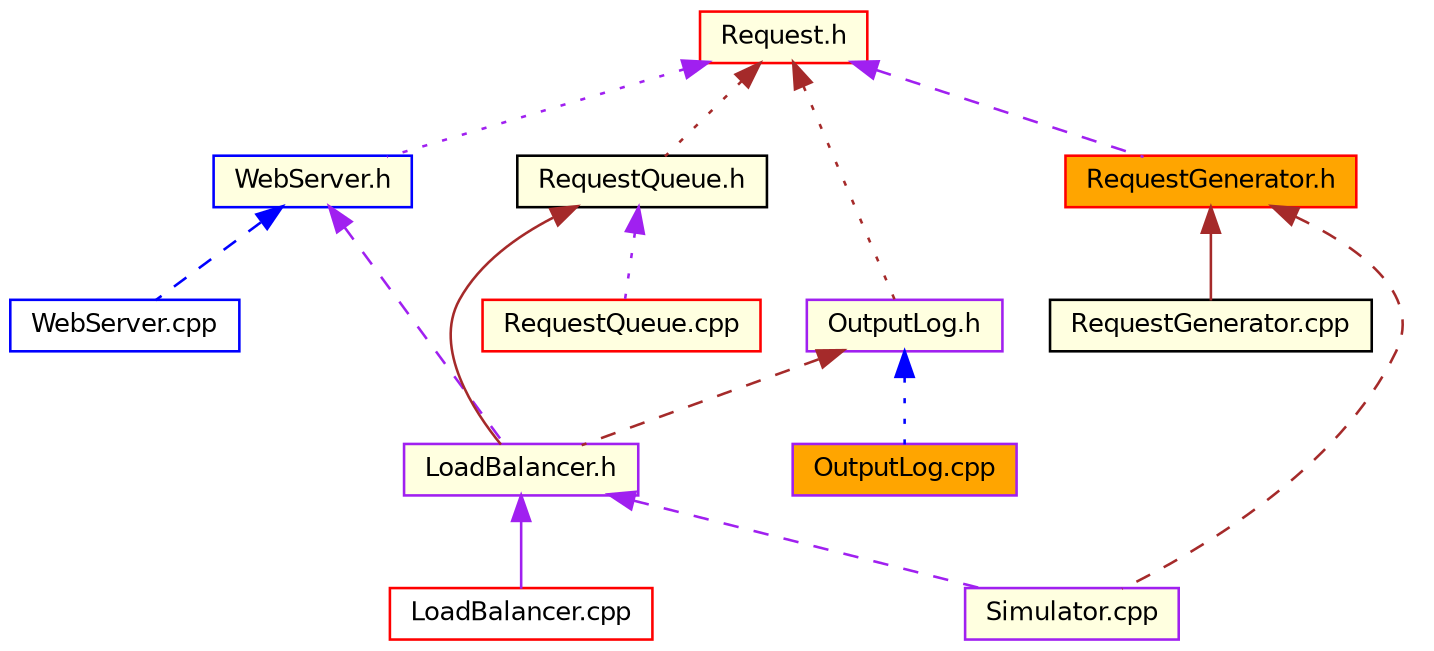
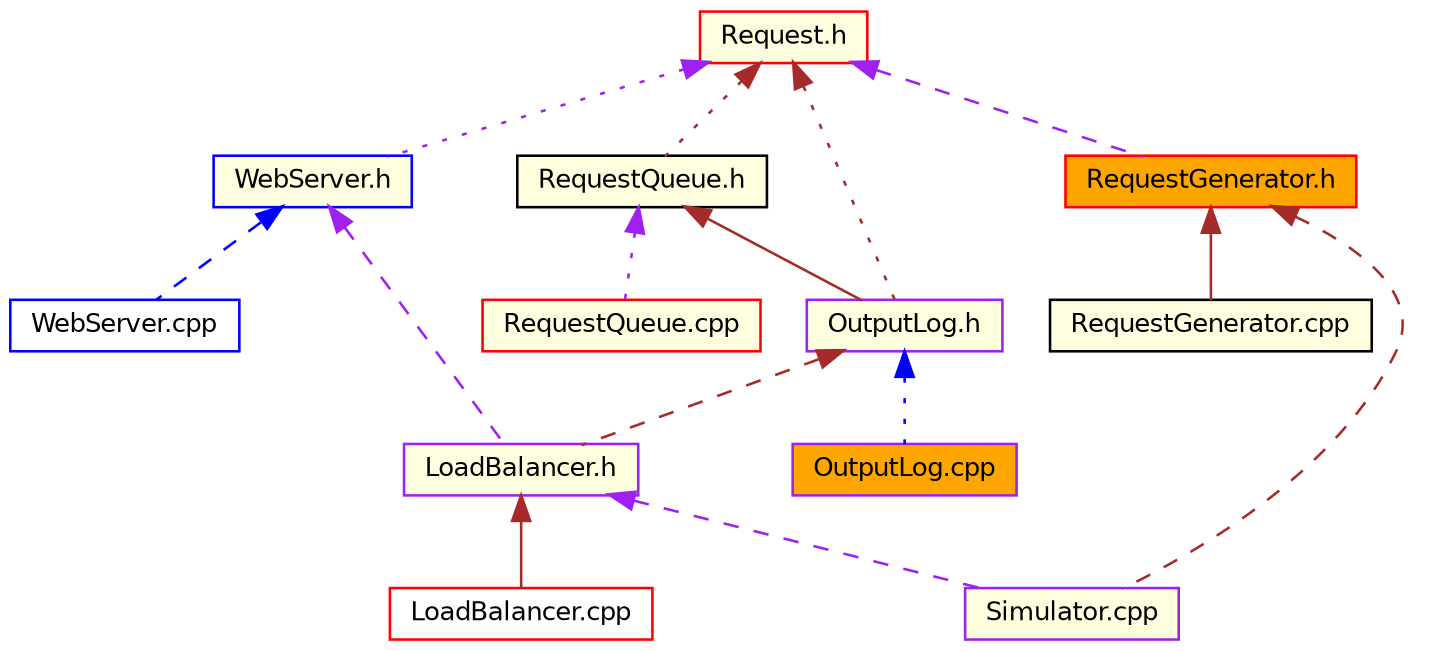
edge "LoadBalancer.h" -> "RequestQueue.h": now "OutputLog.h" -> "RequestQueue.h"
edge "LoadBalancer.cpp" -> "LoadBalancer.h": color purple -> brown
